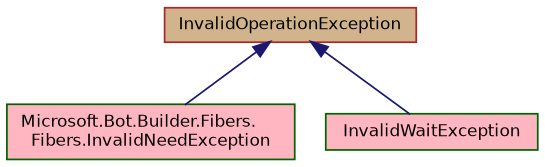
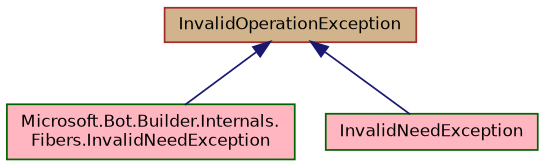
node "Microsoft.Bot.Builder.Fibers. Fibers.InvalidNeedException": label "Microsoft.Bot.Builder.Fibers. Fibers.InvalidNeedException" -> "Microsoft.Bot.Builder.Internals. Fibers.InvalidNeedException"
node "InvalidWaitException": label "InvalidWaitException" -> "InvalidNeedException"
